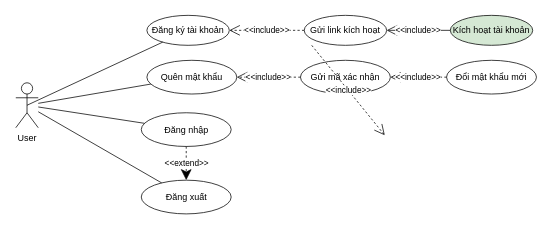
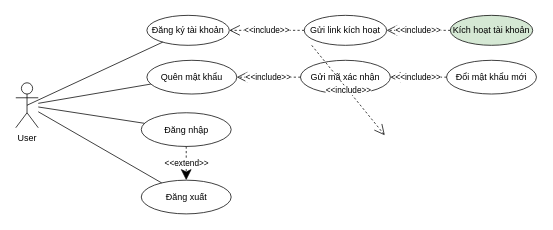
edge "Kích hoạt tài khoản" -> "Gửi link kích hoạt": style solid -> dashed
